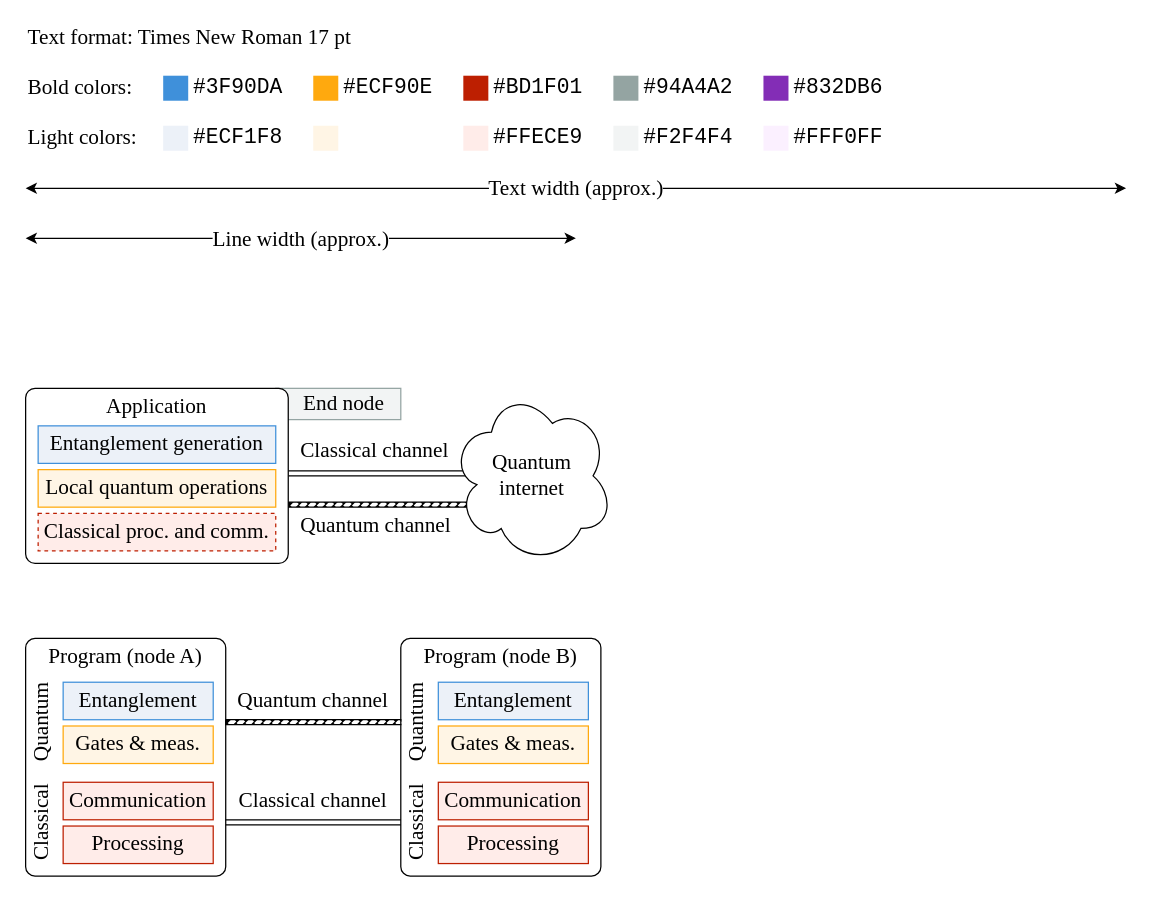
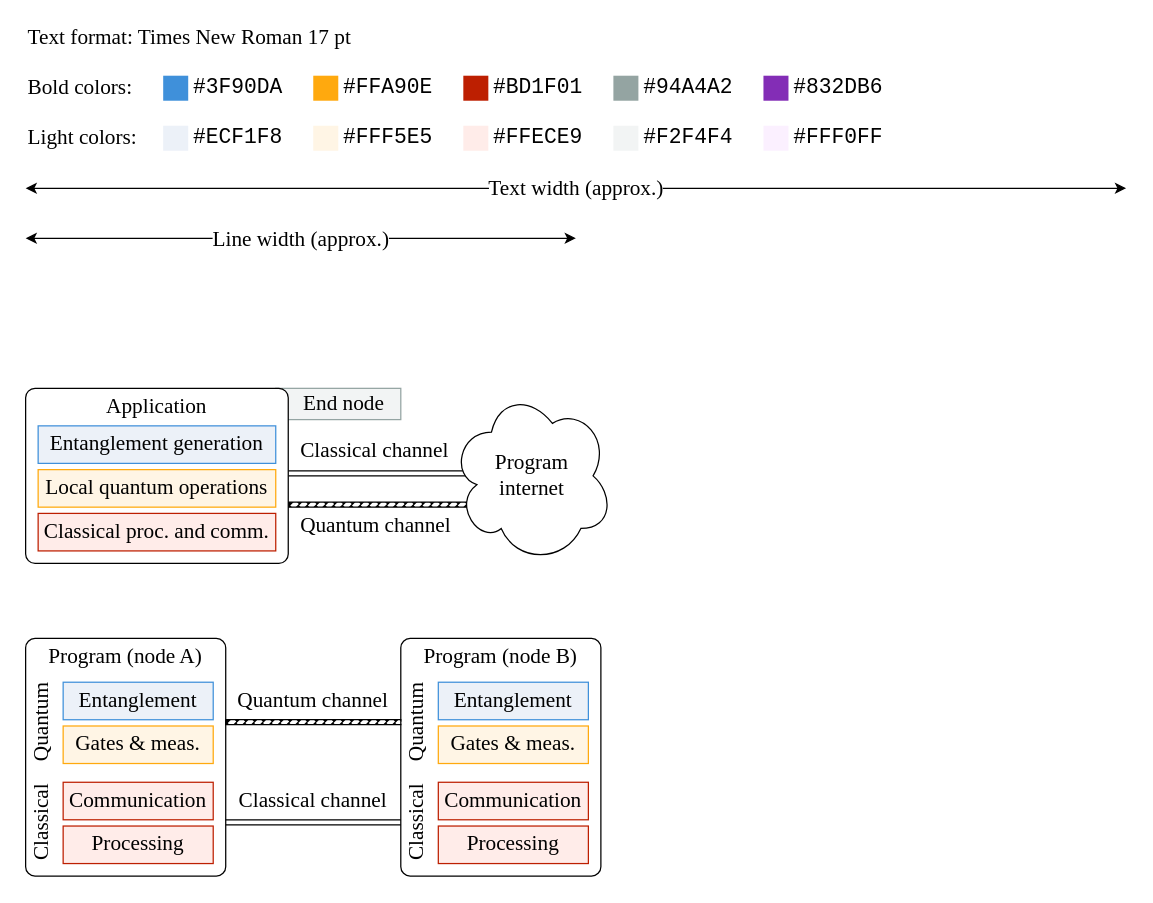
node "#ECF90E": label "#ECF90E" -> "#FFA90E"
node "#FFF5E5": added
node "Quantum internet": label "Quantum internet" -> "Program internet"
node "Classical proc. and comm.": style dashed -> solid
